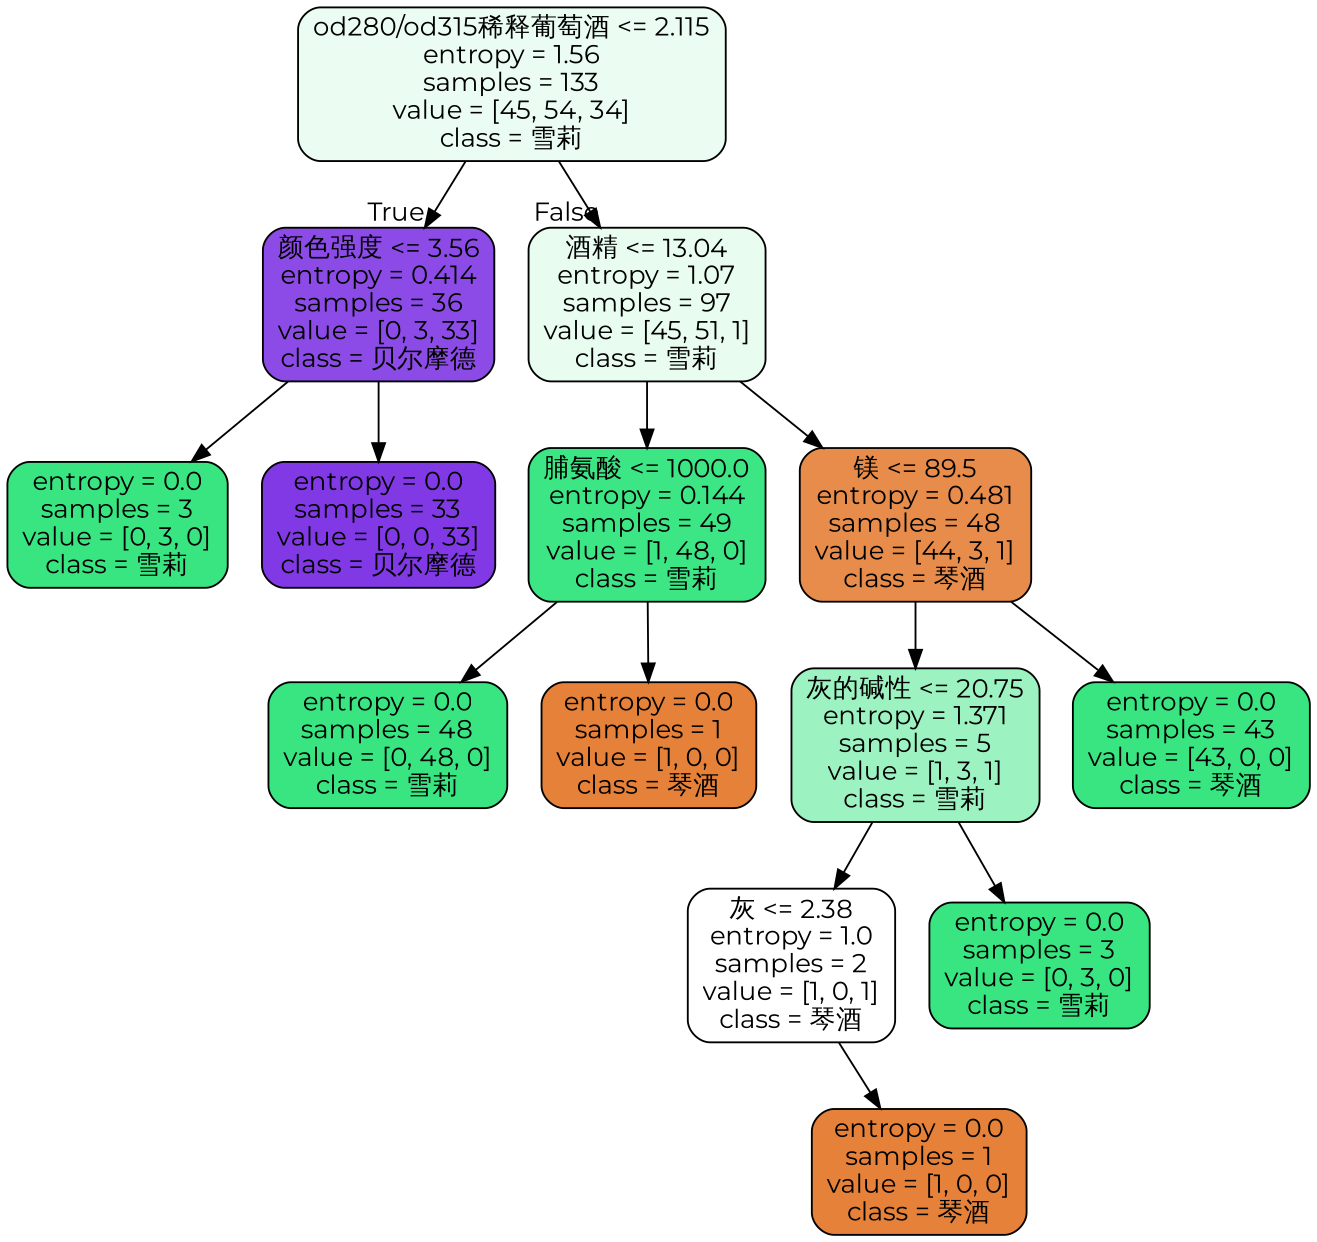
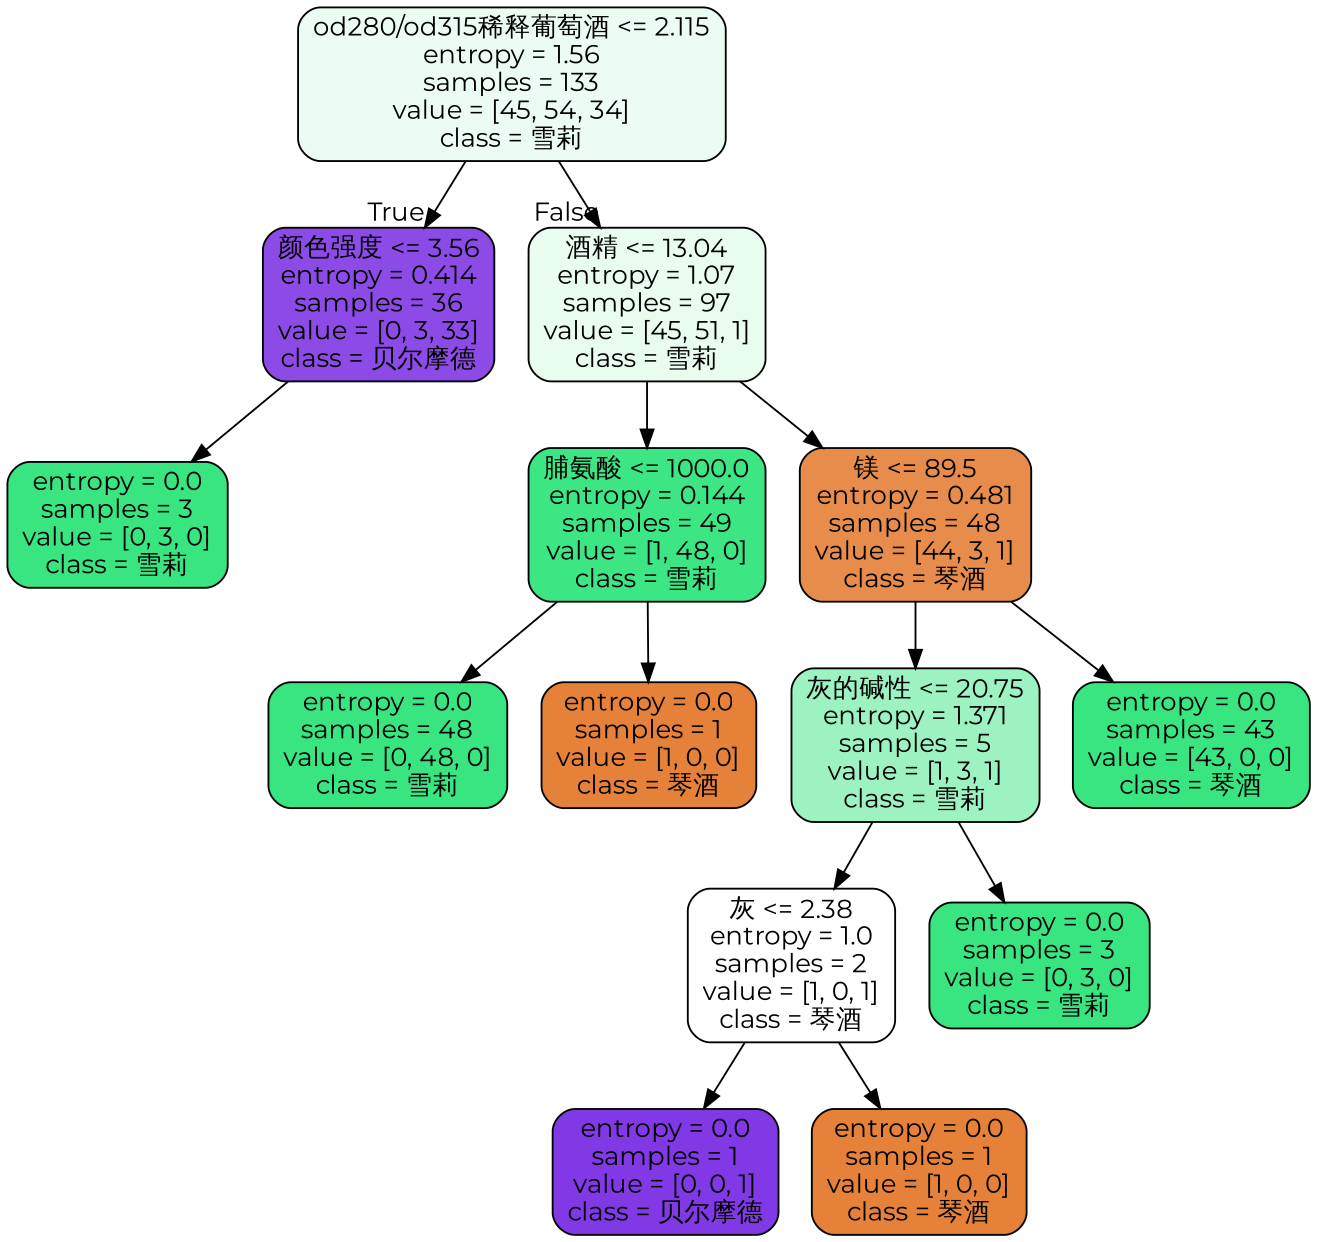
node "entropy = 0.0 samples = 33 value = [0, 0, 33] class = 贝尔摩德": removed
node "entropy = 0.0 samples = 1 value = [0, 0, 1] class = 贝尔摩德": added
